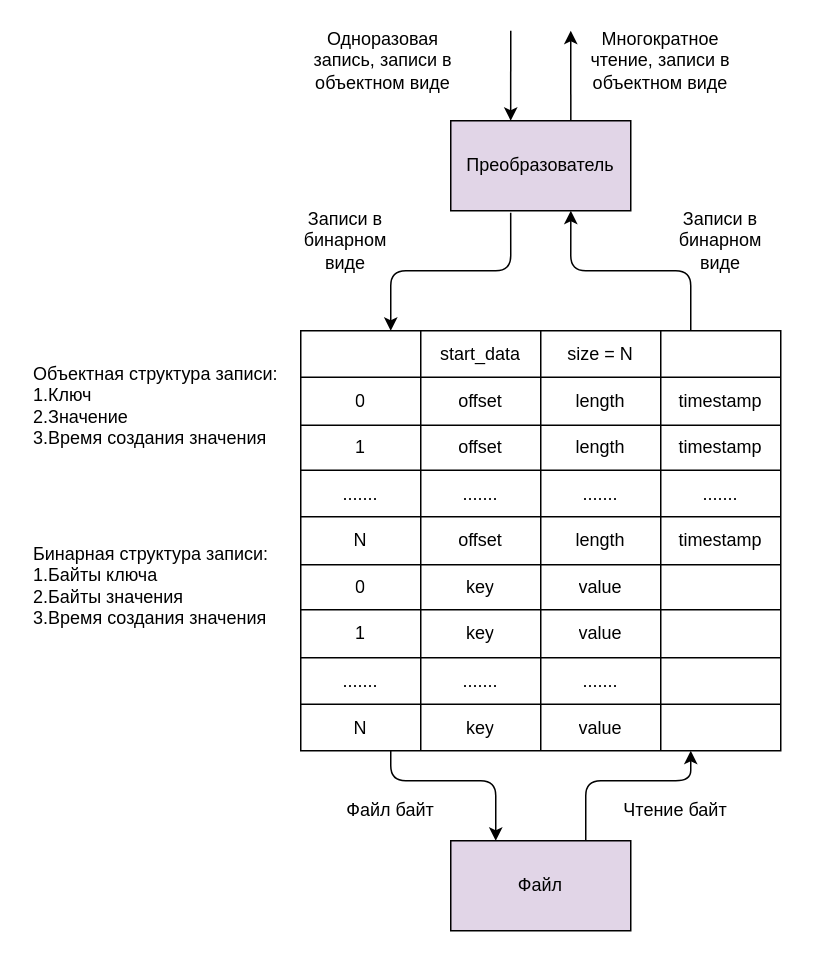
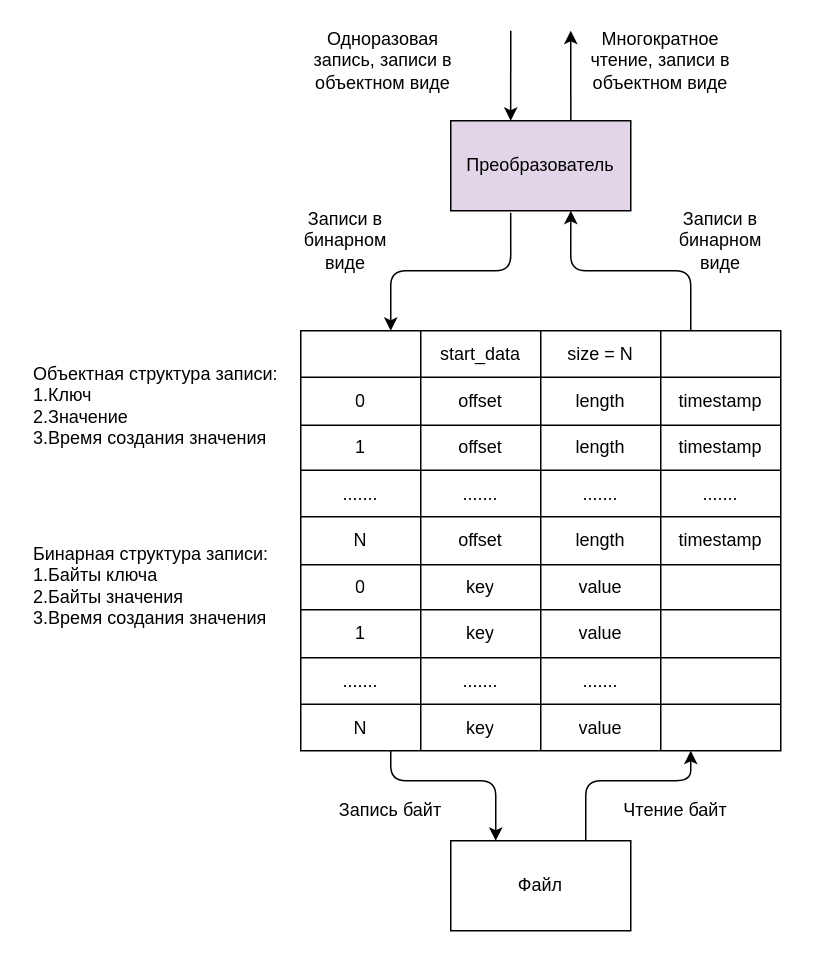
node "Файл байт": label "Файл байт" -> "Запись байт"
node "Файл": fillcolor #e1d5e7 -> #ffffff
